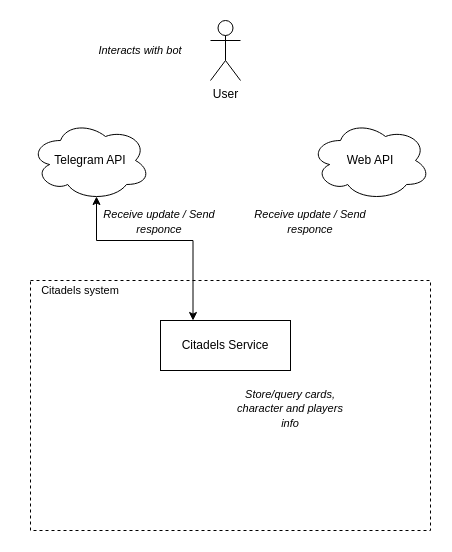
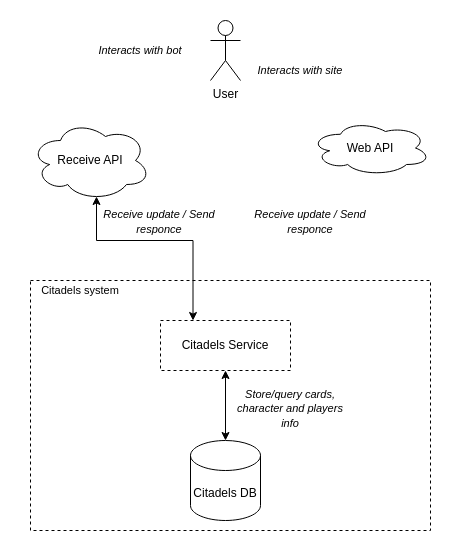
node "Interacts with site": added
node "Telegram API": label "Telegram API" -> "Receive API"
node "Web API": size 120x80 -> 120x55
node "Citadels Service": style solid -> dashed
edge "Citadels Service" -- "Citadels DB": added
node "Citadels DB": added
